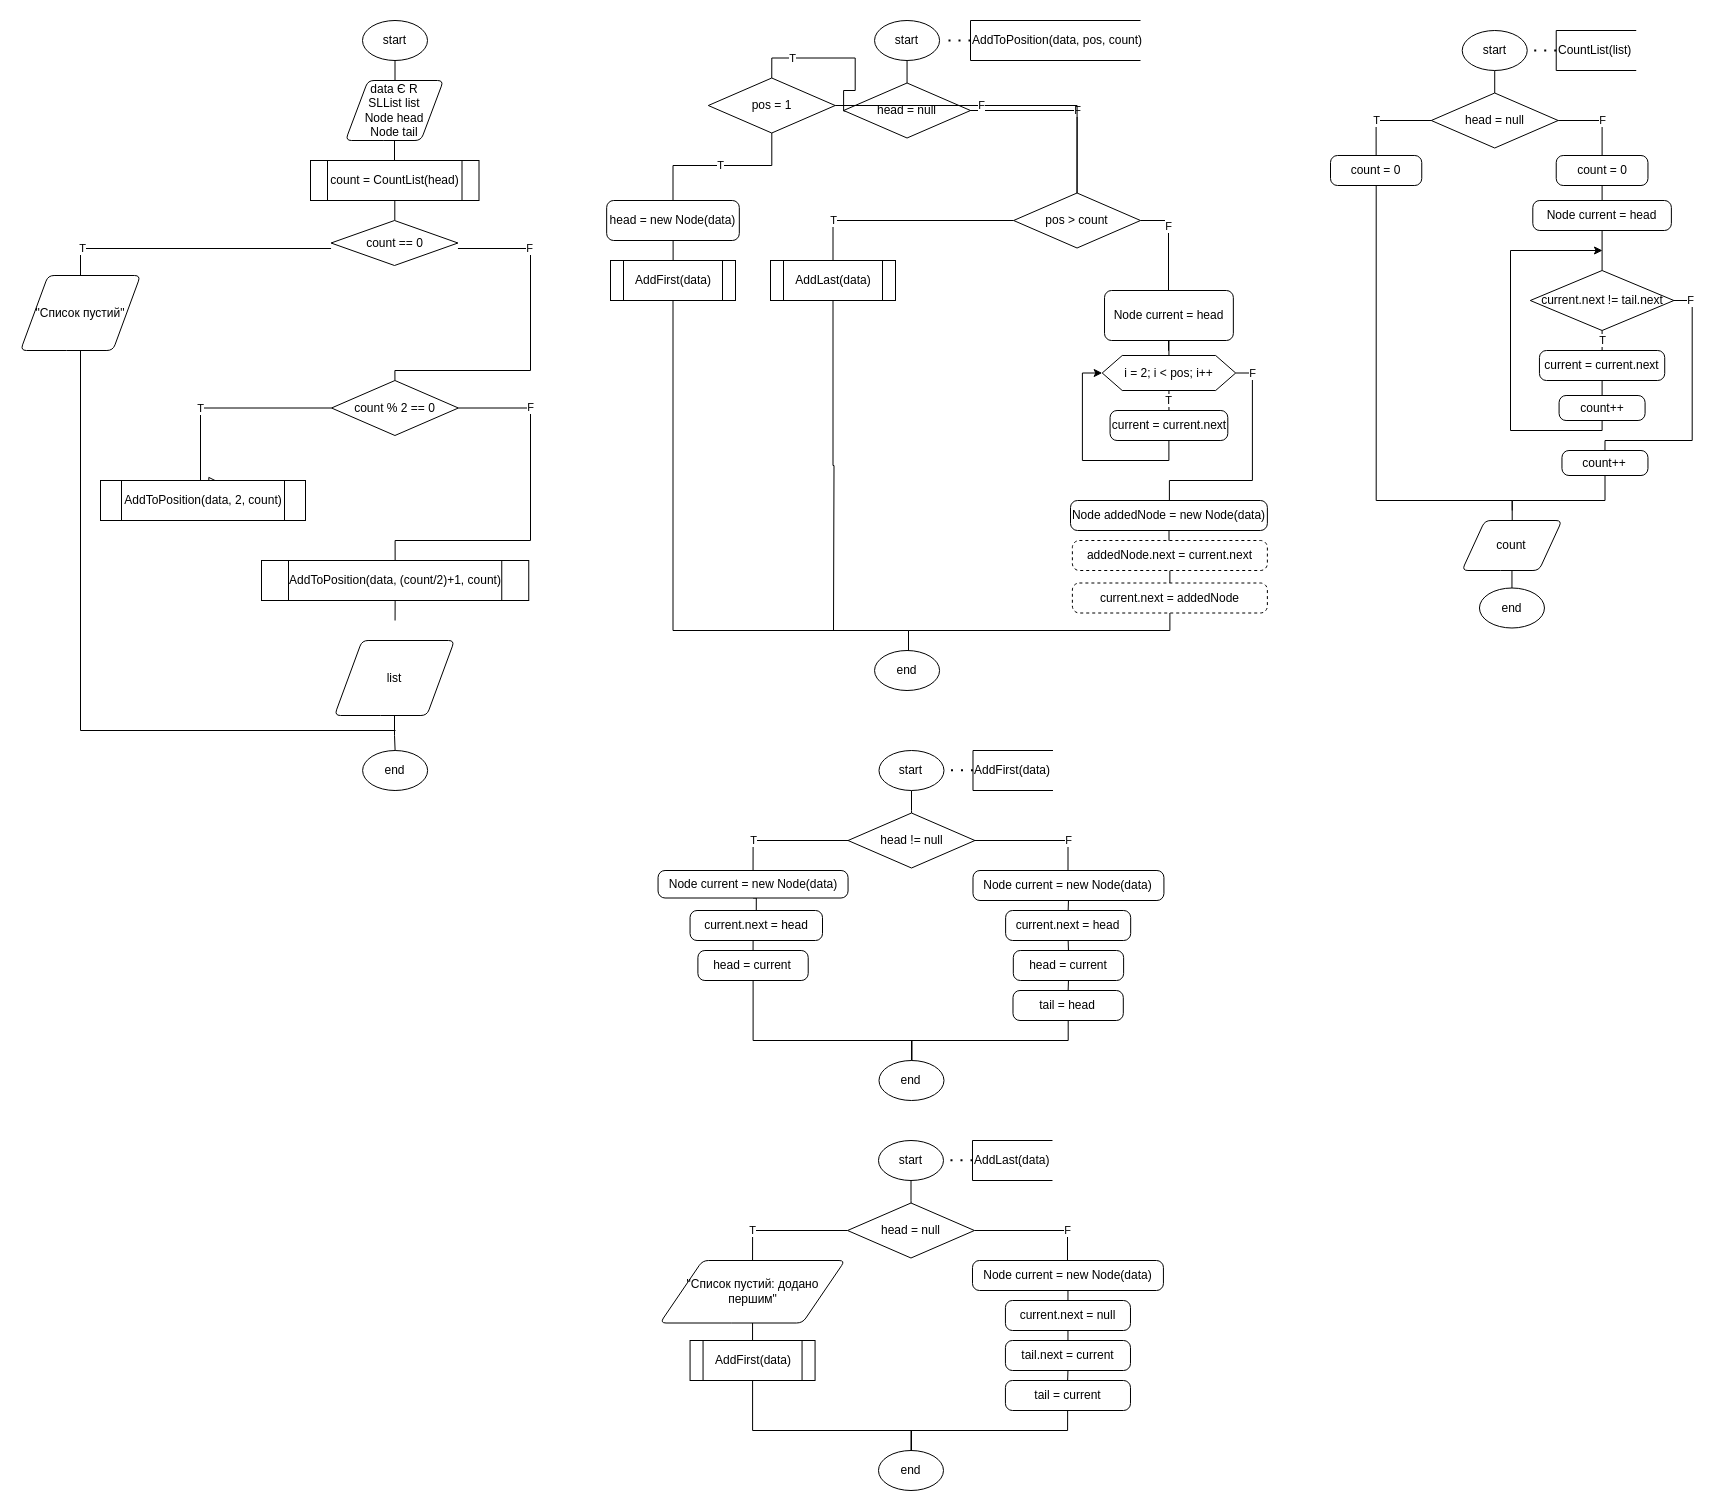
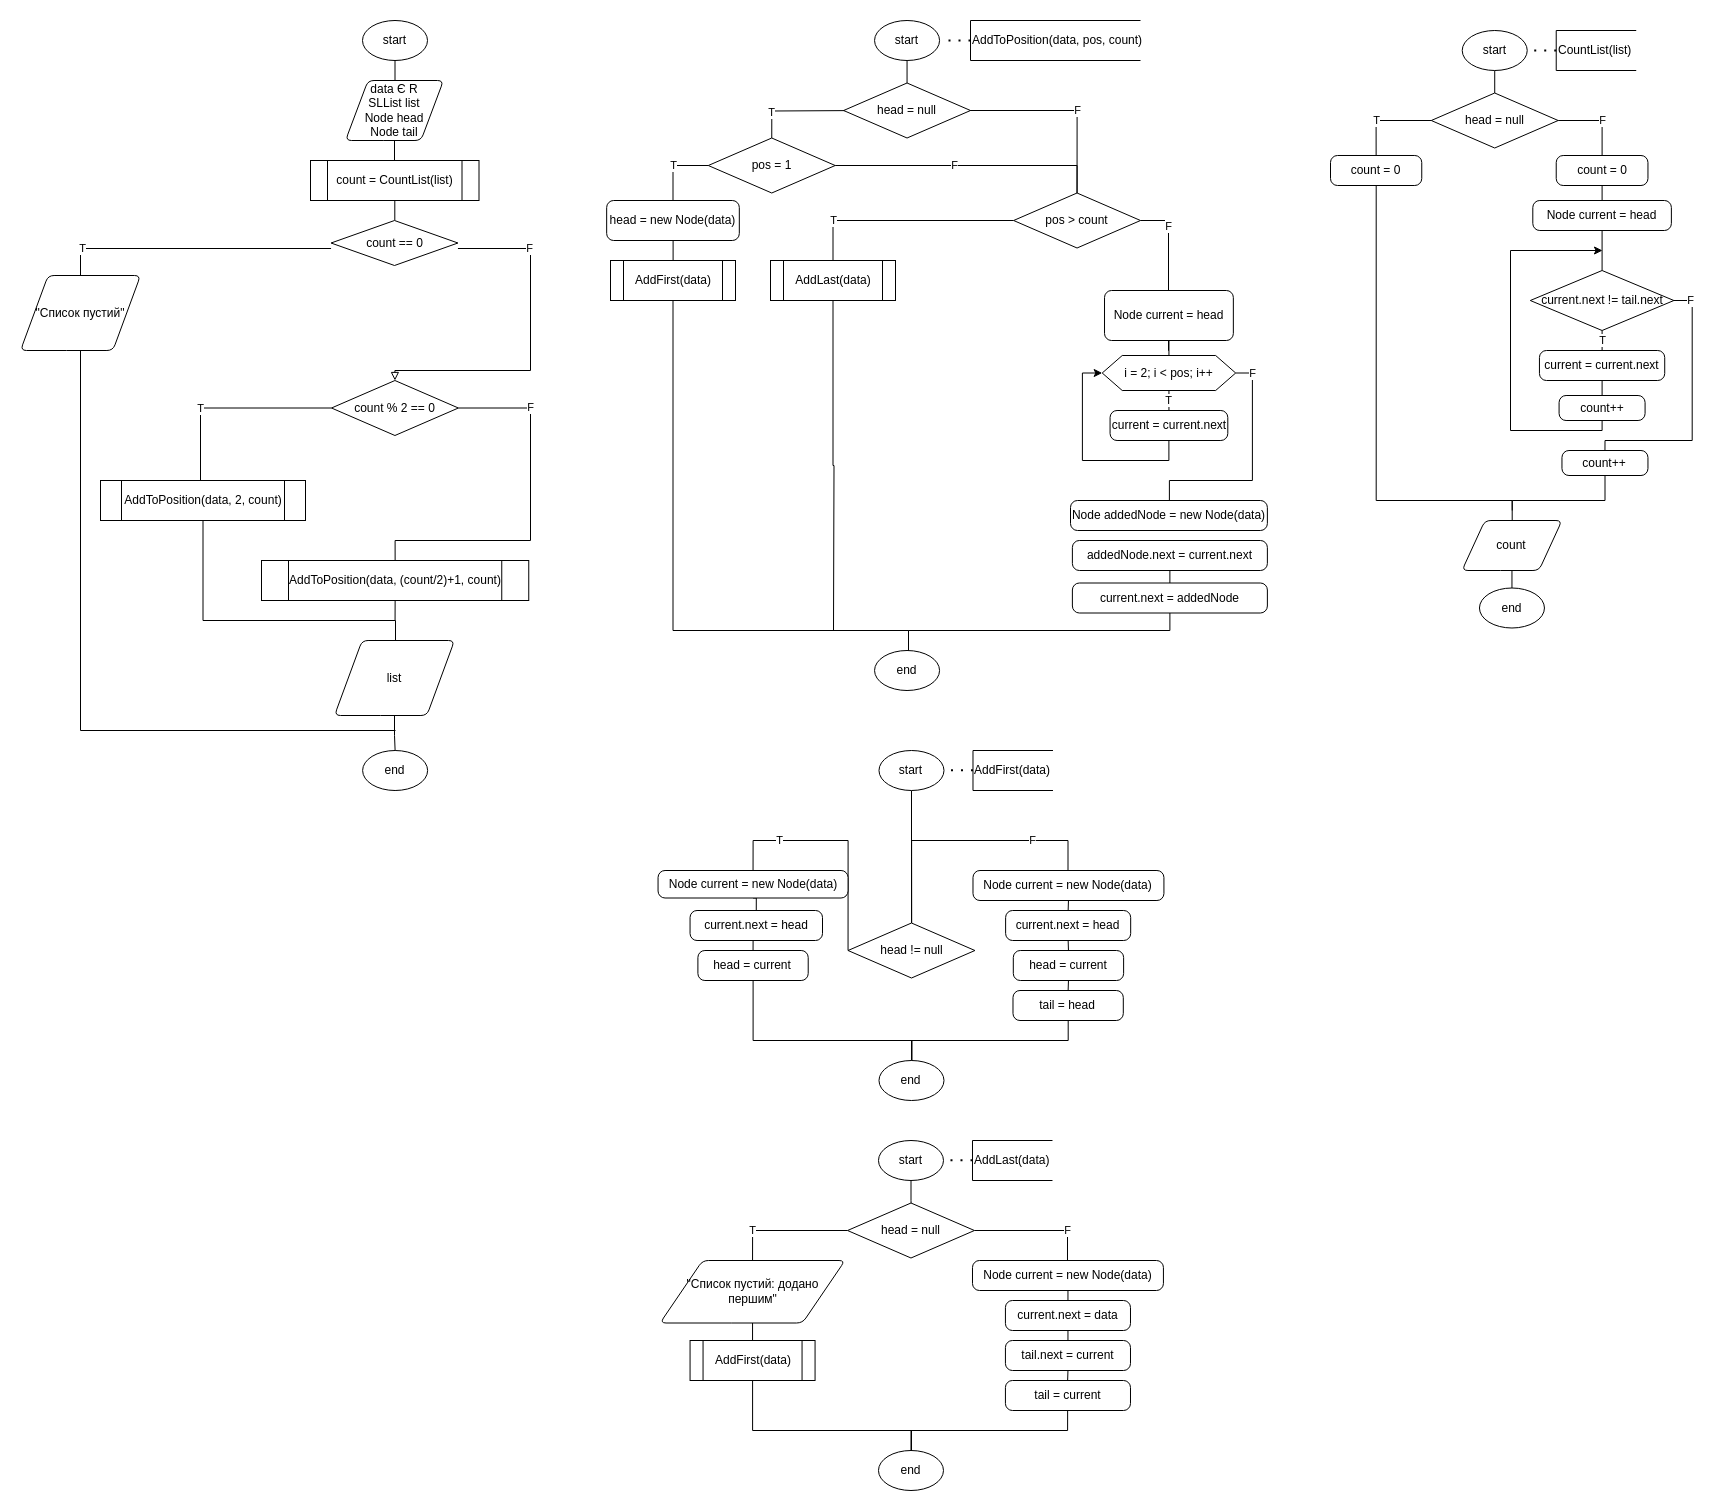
node "pos = 1": moved (772, 106) -> (772, 166)
node "count = CountList(head)": label "count = CountList(head)" -> "count = CountList(list)"
edge "count == 0" -- "count % 2 == 0": arrowhead none -> block
edge "count % 2 == 0" -> "AddToPosition(data, 2, count)": arrowhead block -> none
edge "Node addedNode = new Node(data)" -- "addedNode.next = current.next": removed
node "addedNode.next = current.next": style dashed -> solid
node "current.next = addedNode": style dashed -> solid
edge "AddToPosition(data, 2, count)" -- "list": added
node "head != null": moved (911, 841) -> (911, 951)
node "current.next = null": label "current.next = null" -> "current.next = data"
